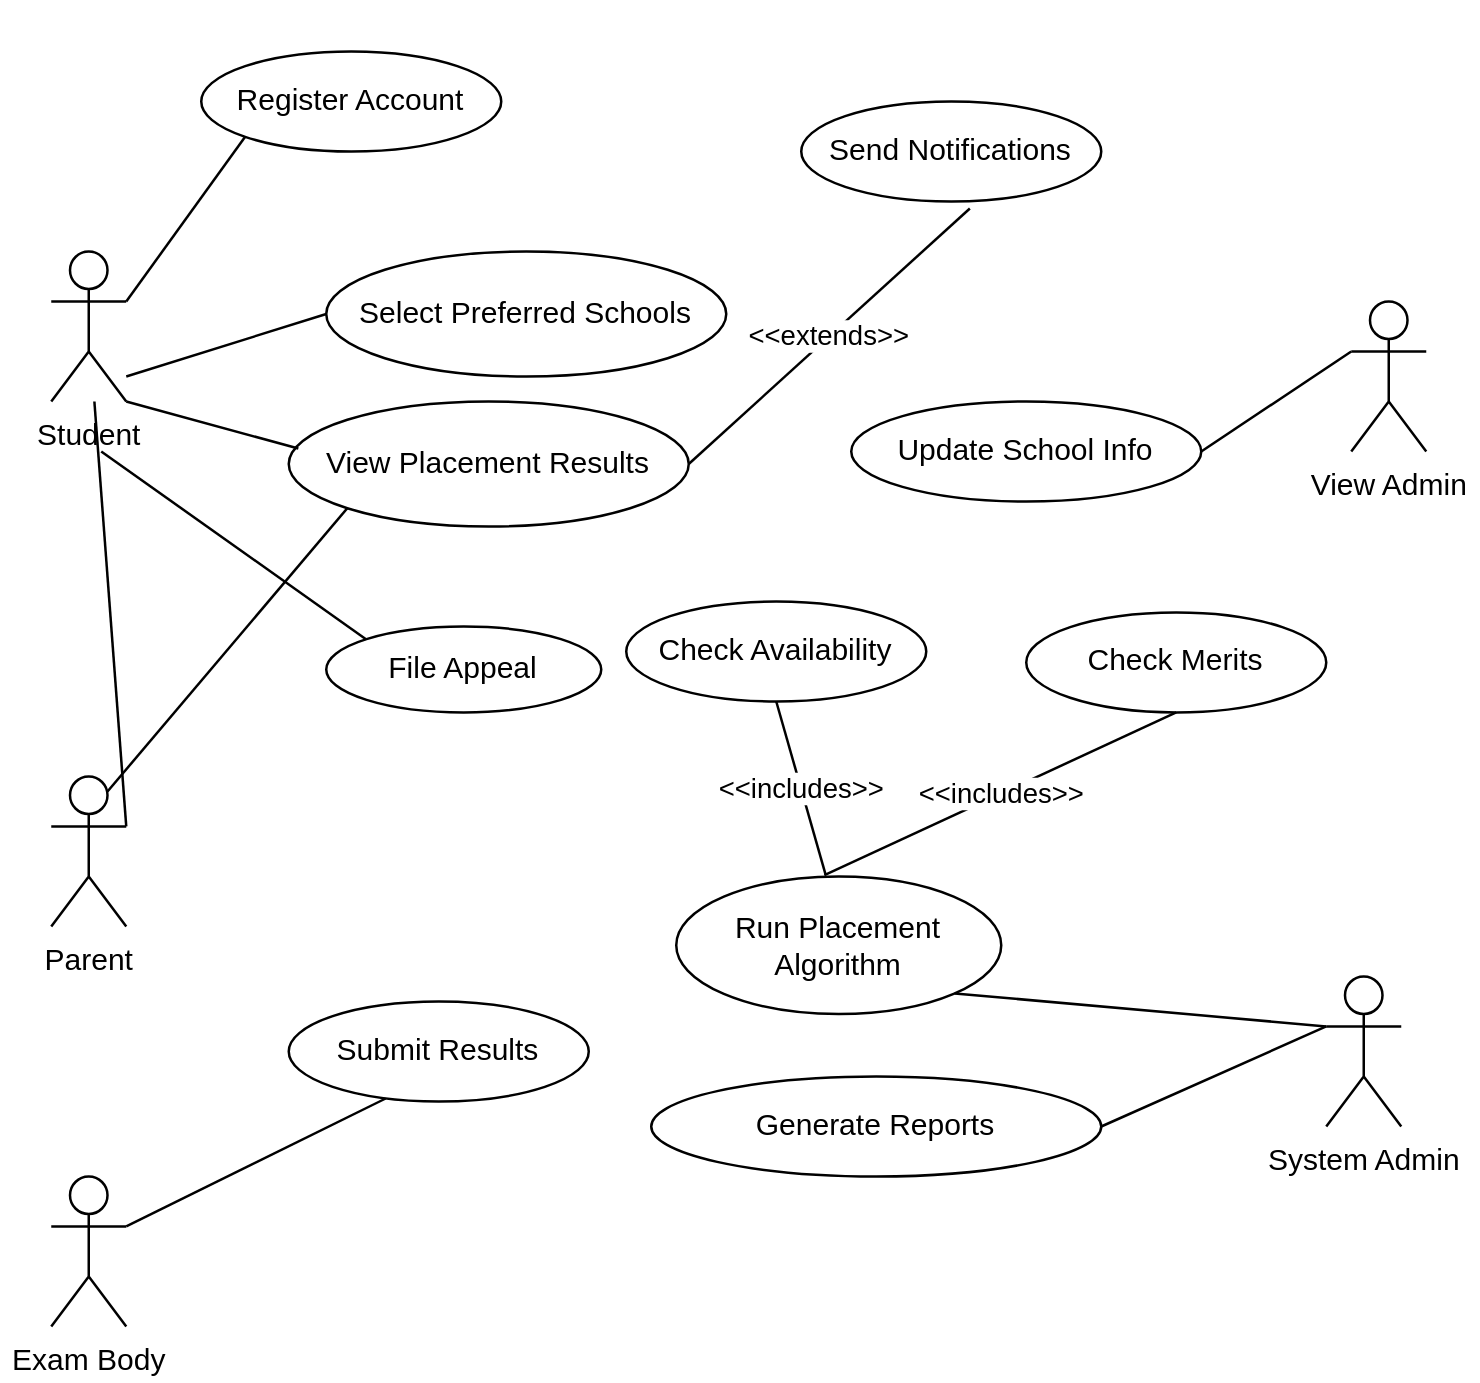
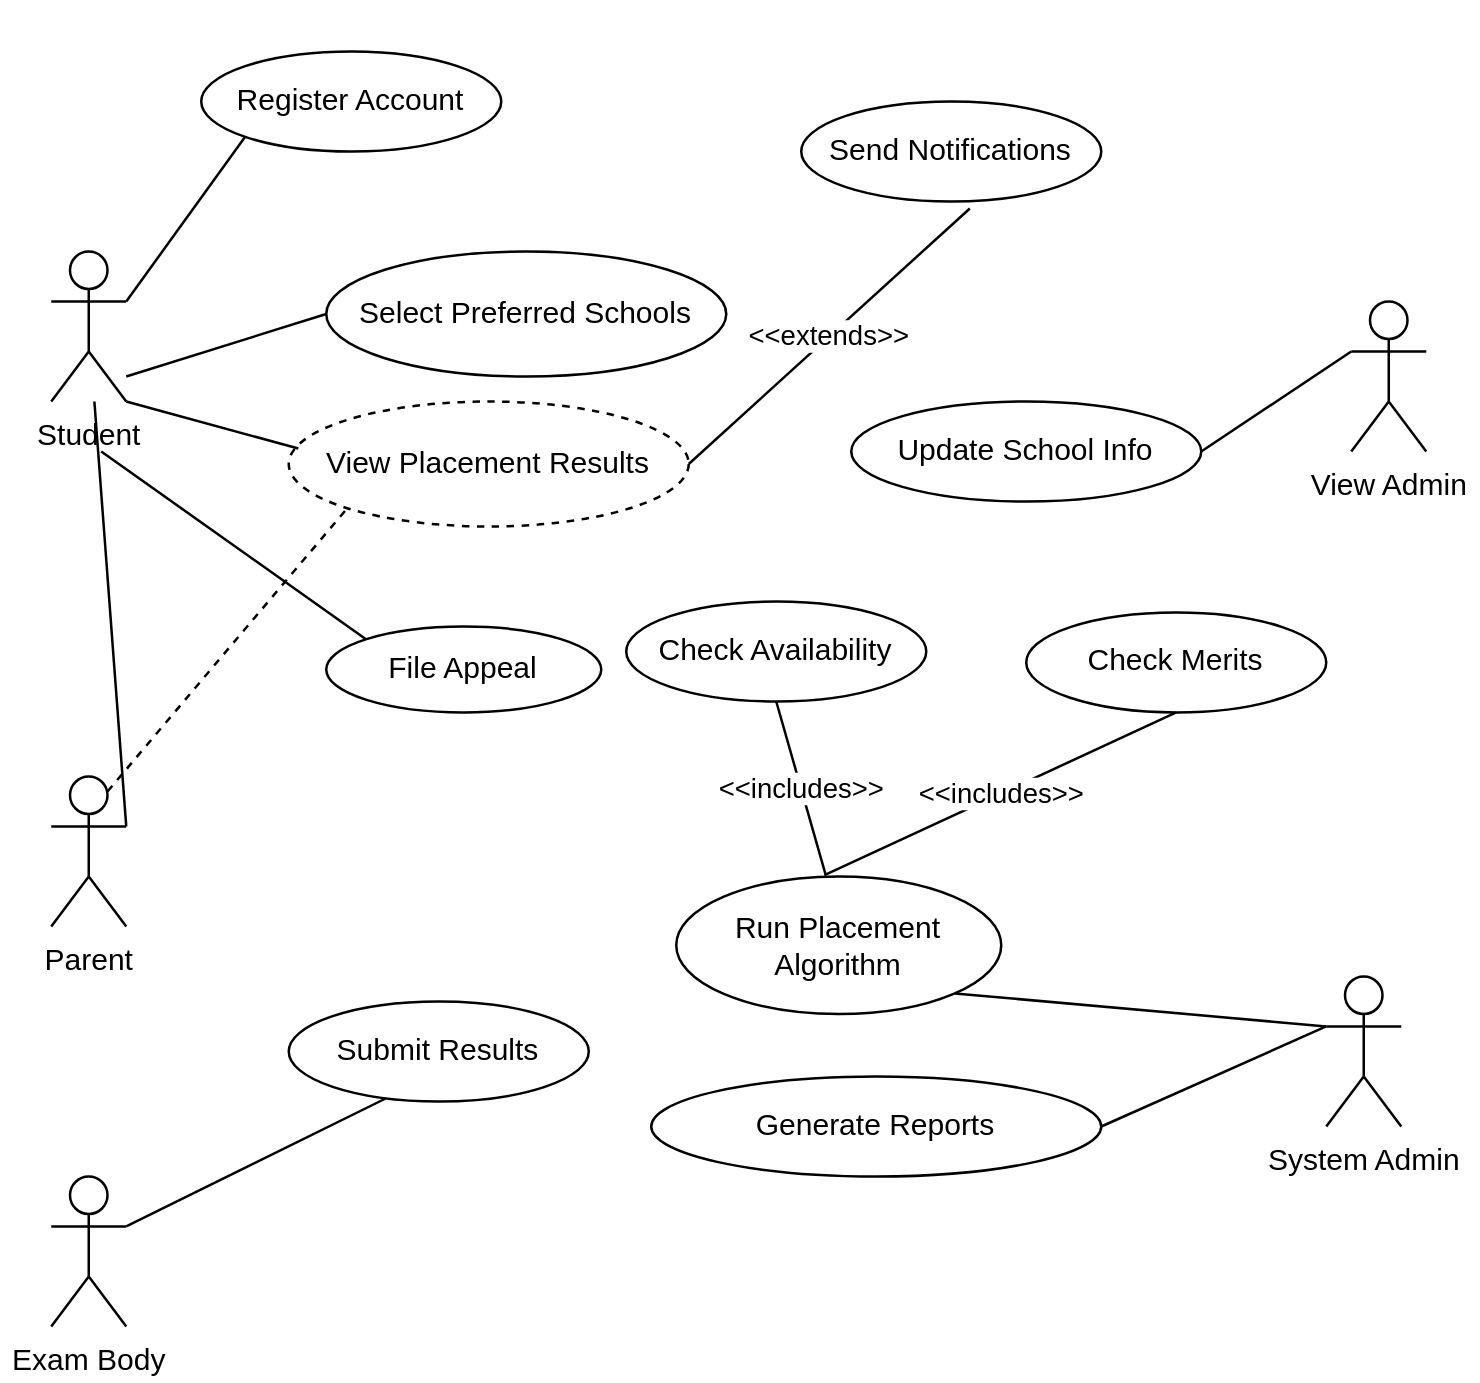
node "View Placement Results": style solid -> dashed
edge "View Placement Results" -- "Parent": style solid -> dashed
